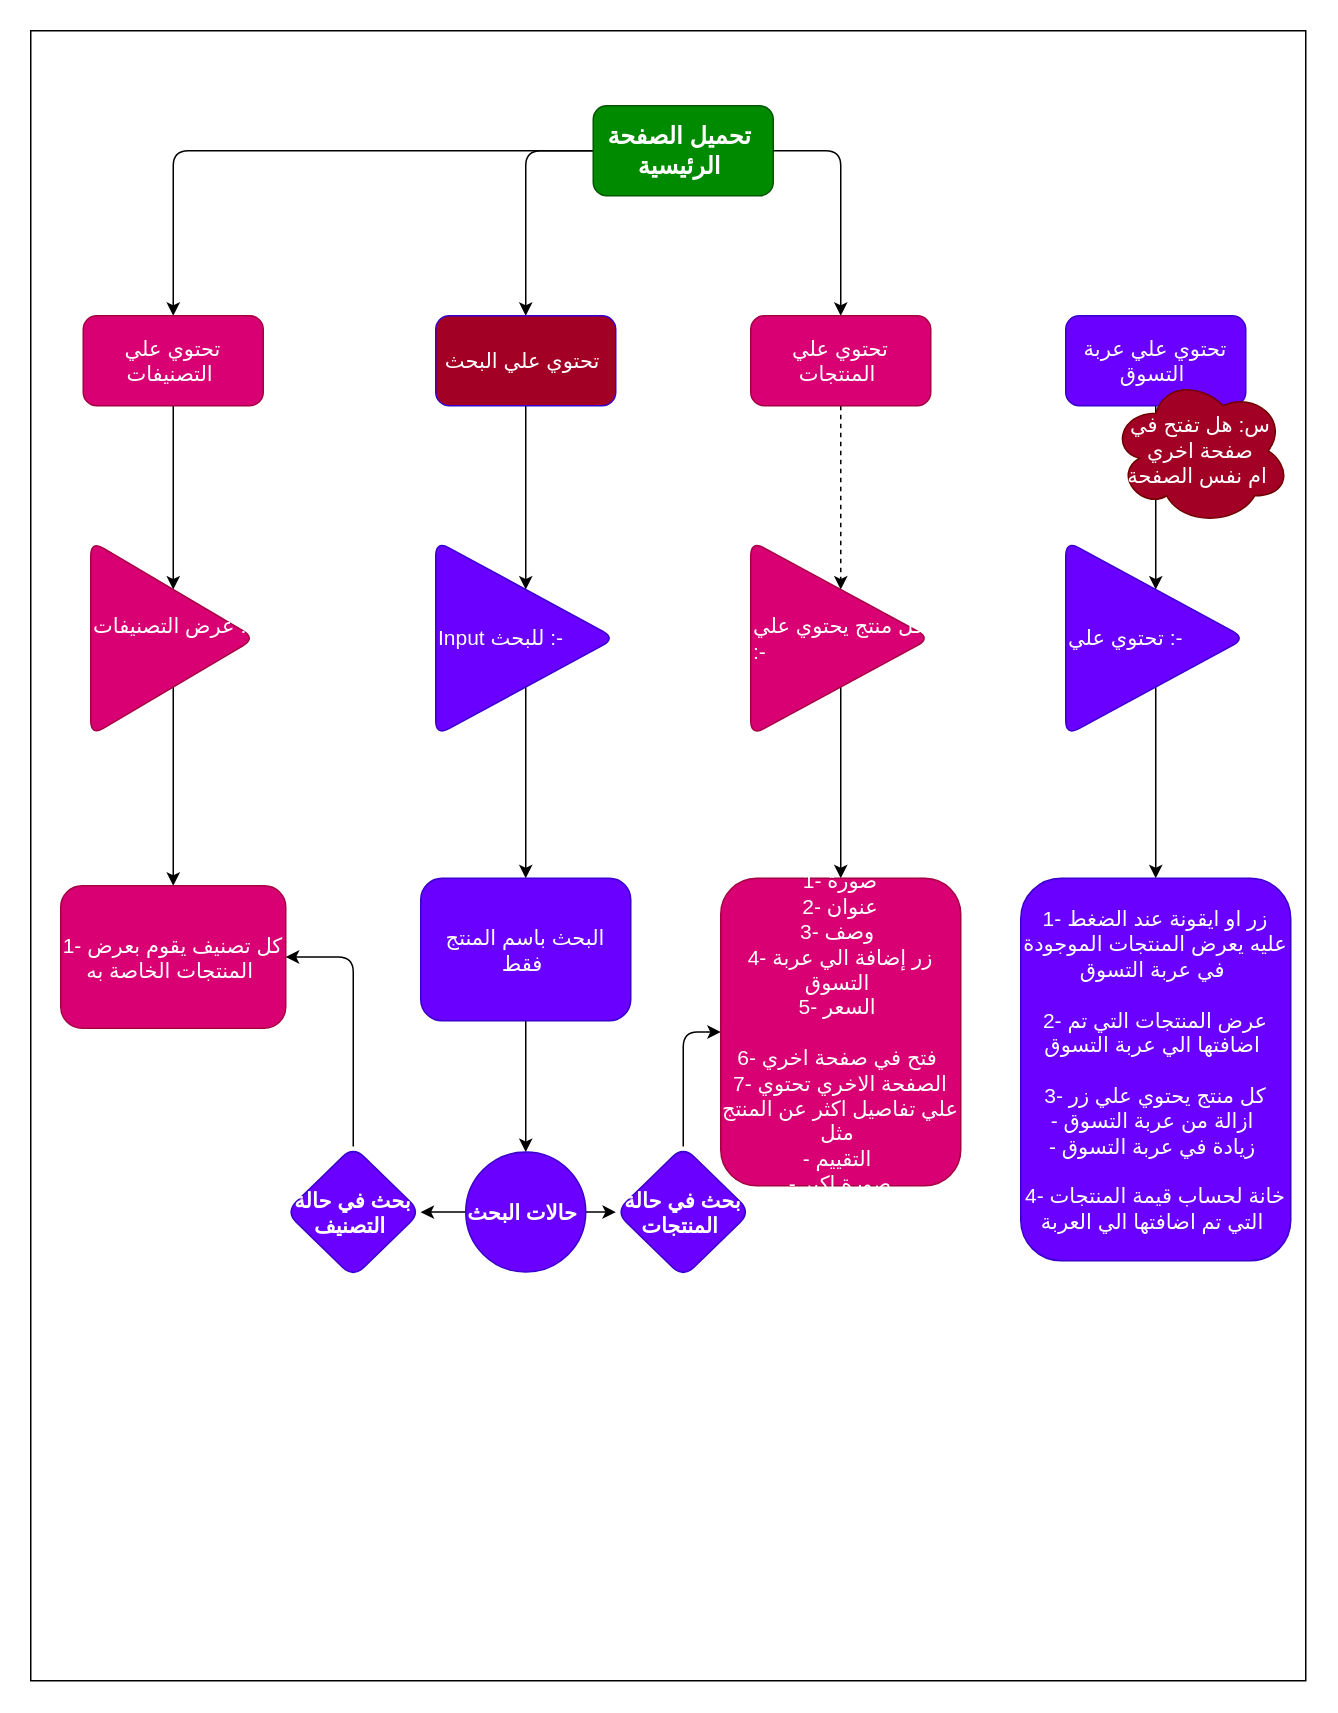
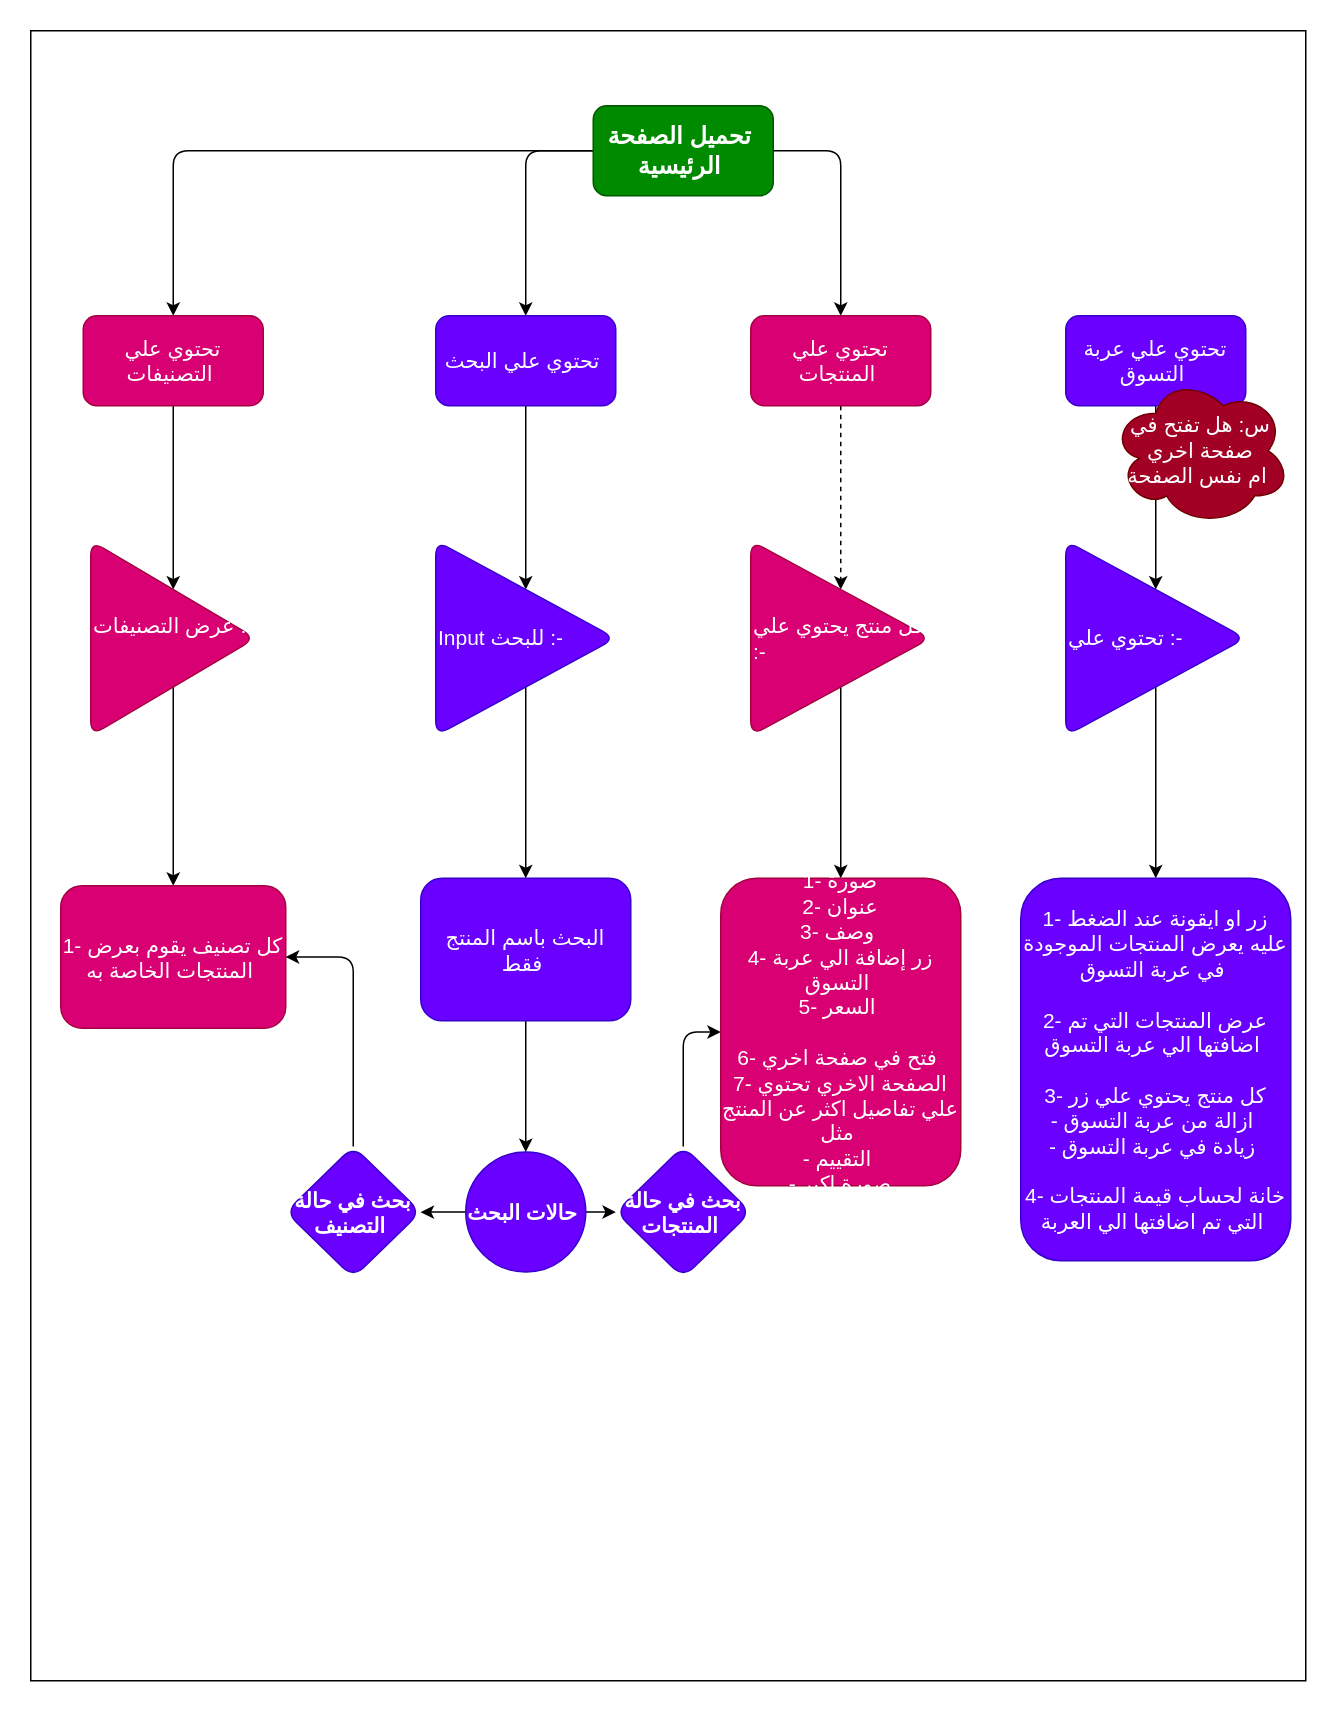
node "تحتوي علي البحث": fillcolor #a20025 -> #6a00ff
